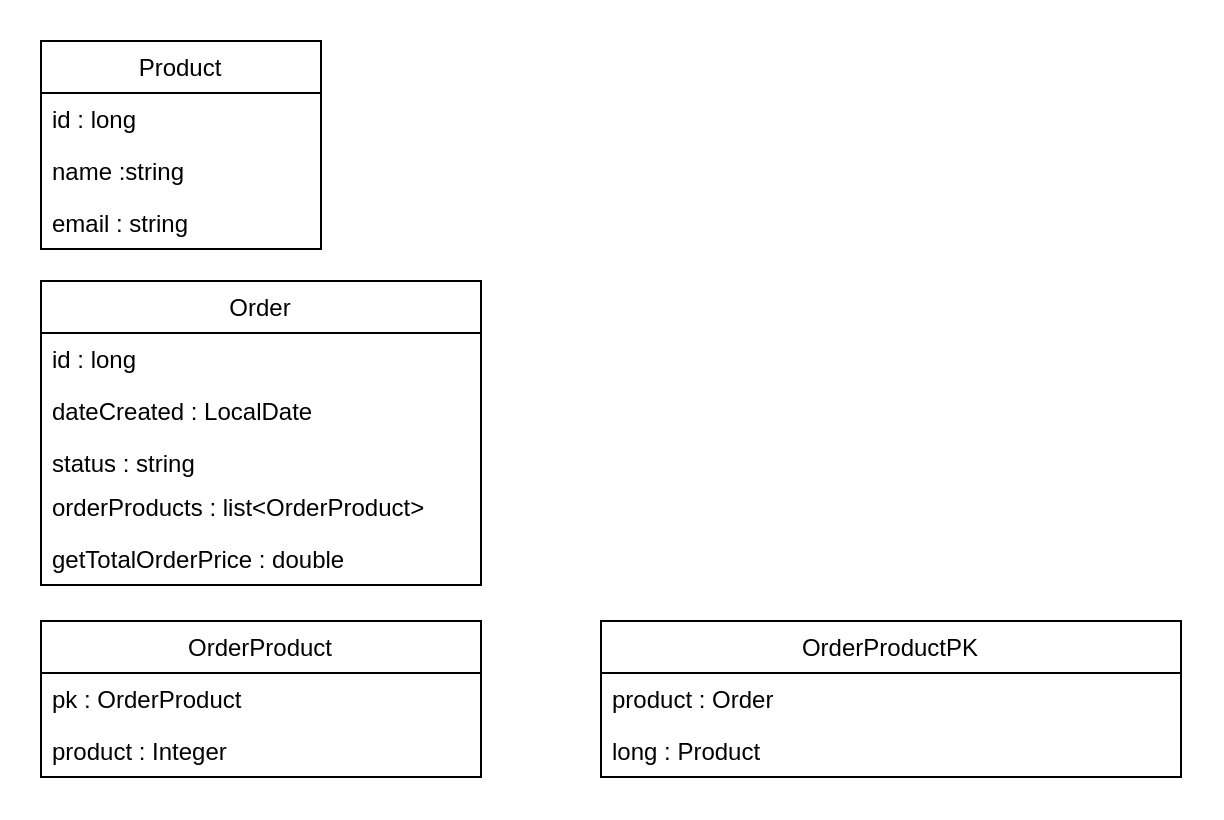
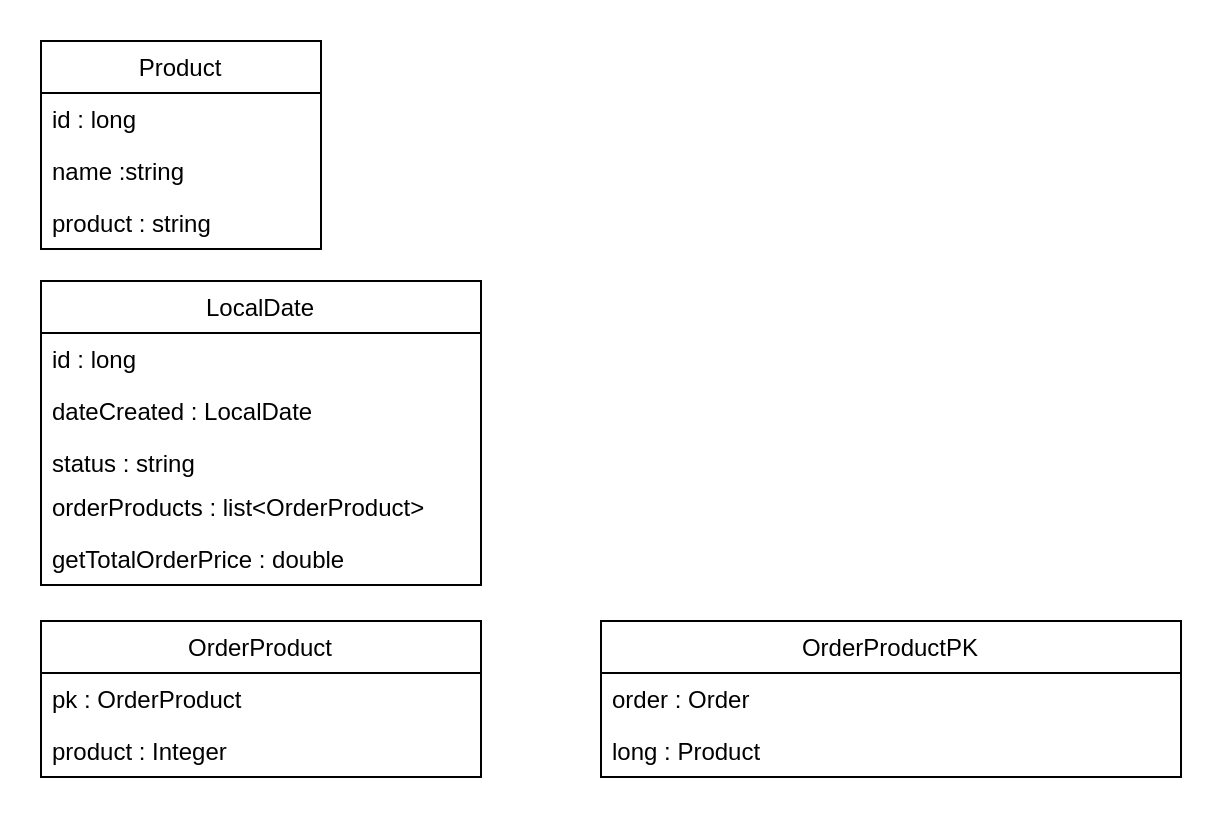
node "email : string": label "email : string" -> "product : string"
node "Order": label "Order" -> "LocalDate"
node "product : Order": label "product : Order" -> "order : Order"
